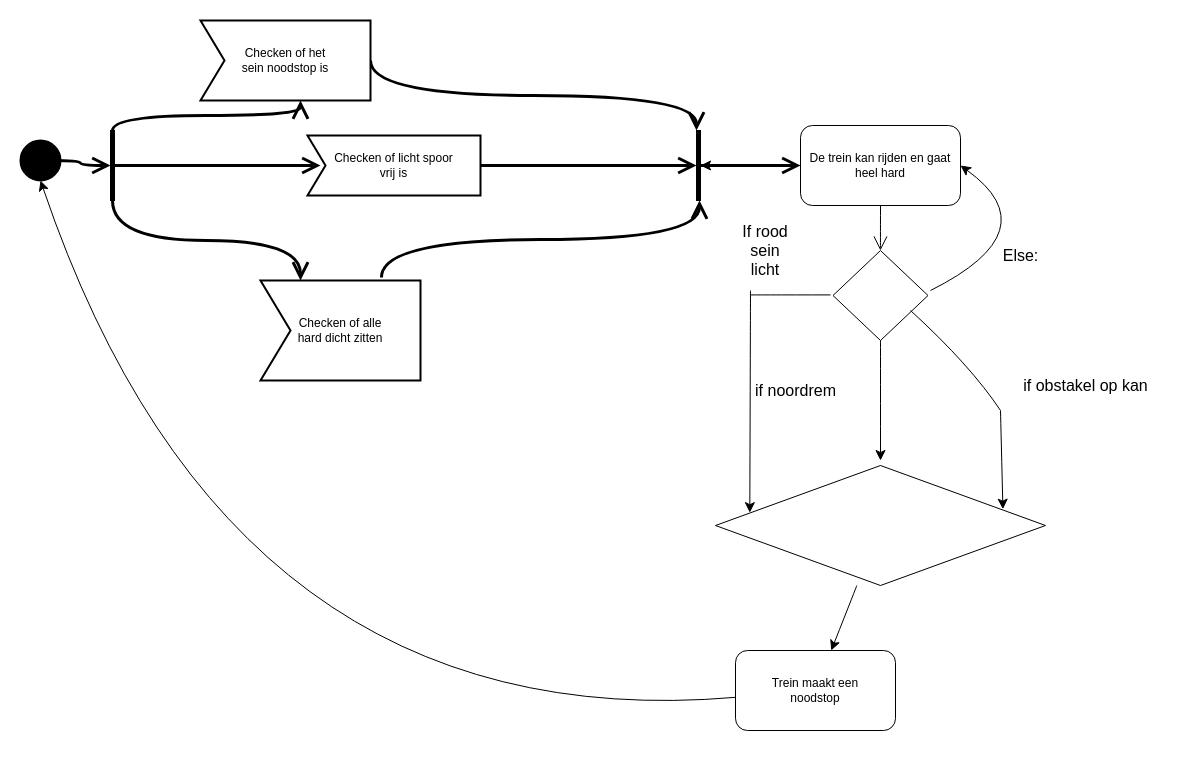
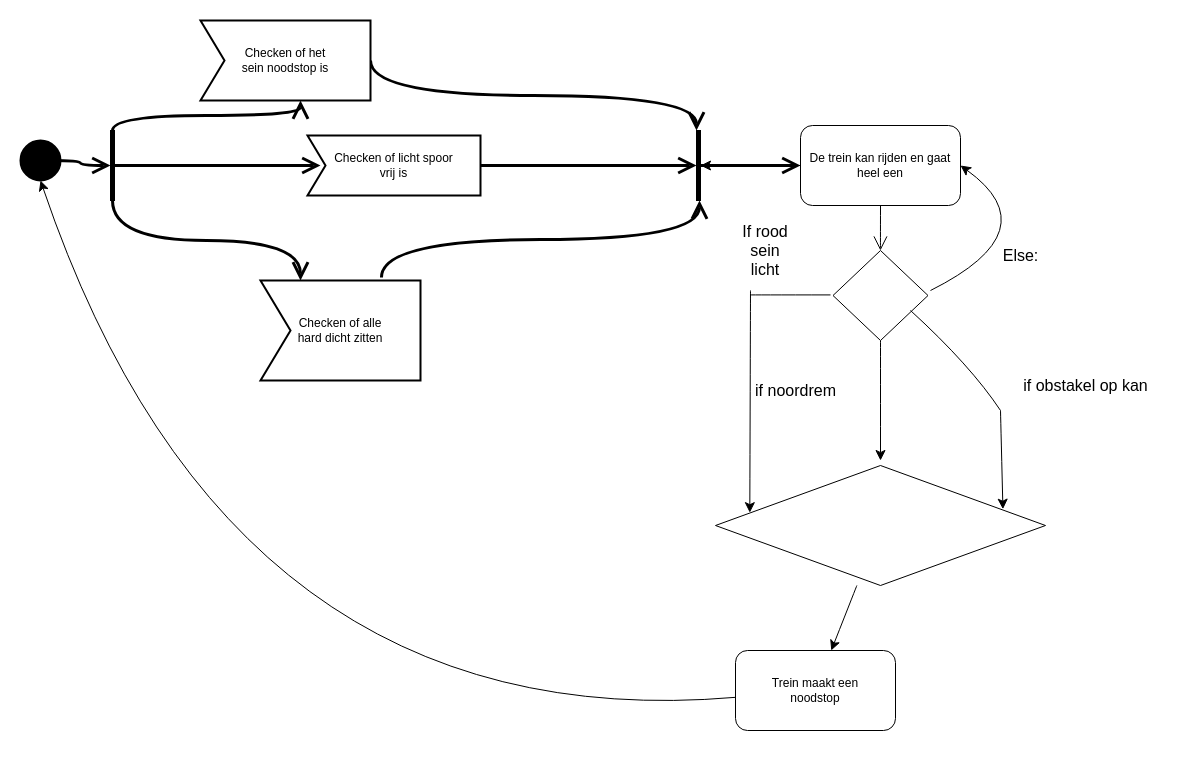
node "De trein kan rijden en gaat heel hard": label "De trein kan rijden en gaat heel hard" -> "De trein kan rijden en gaat heel een"
